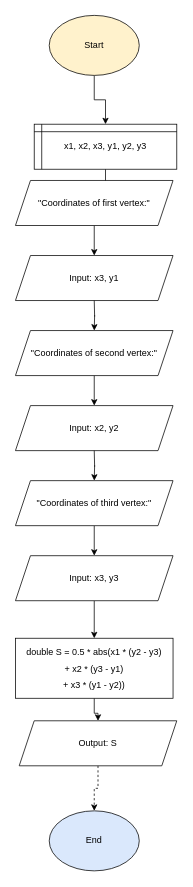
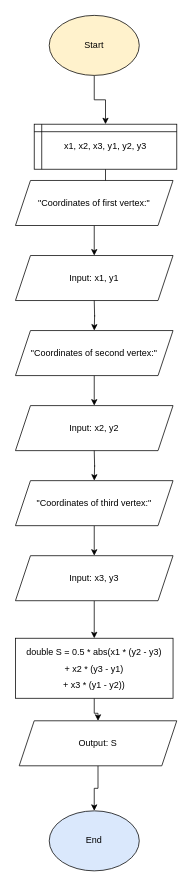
node "Input: x3, y1": label "Input: x3, y1" -> "Input: x1, y1"
edge "Output: S" -> "End": style dashed -> solid
